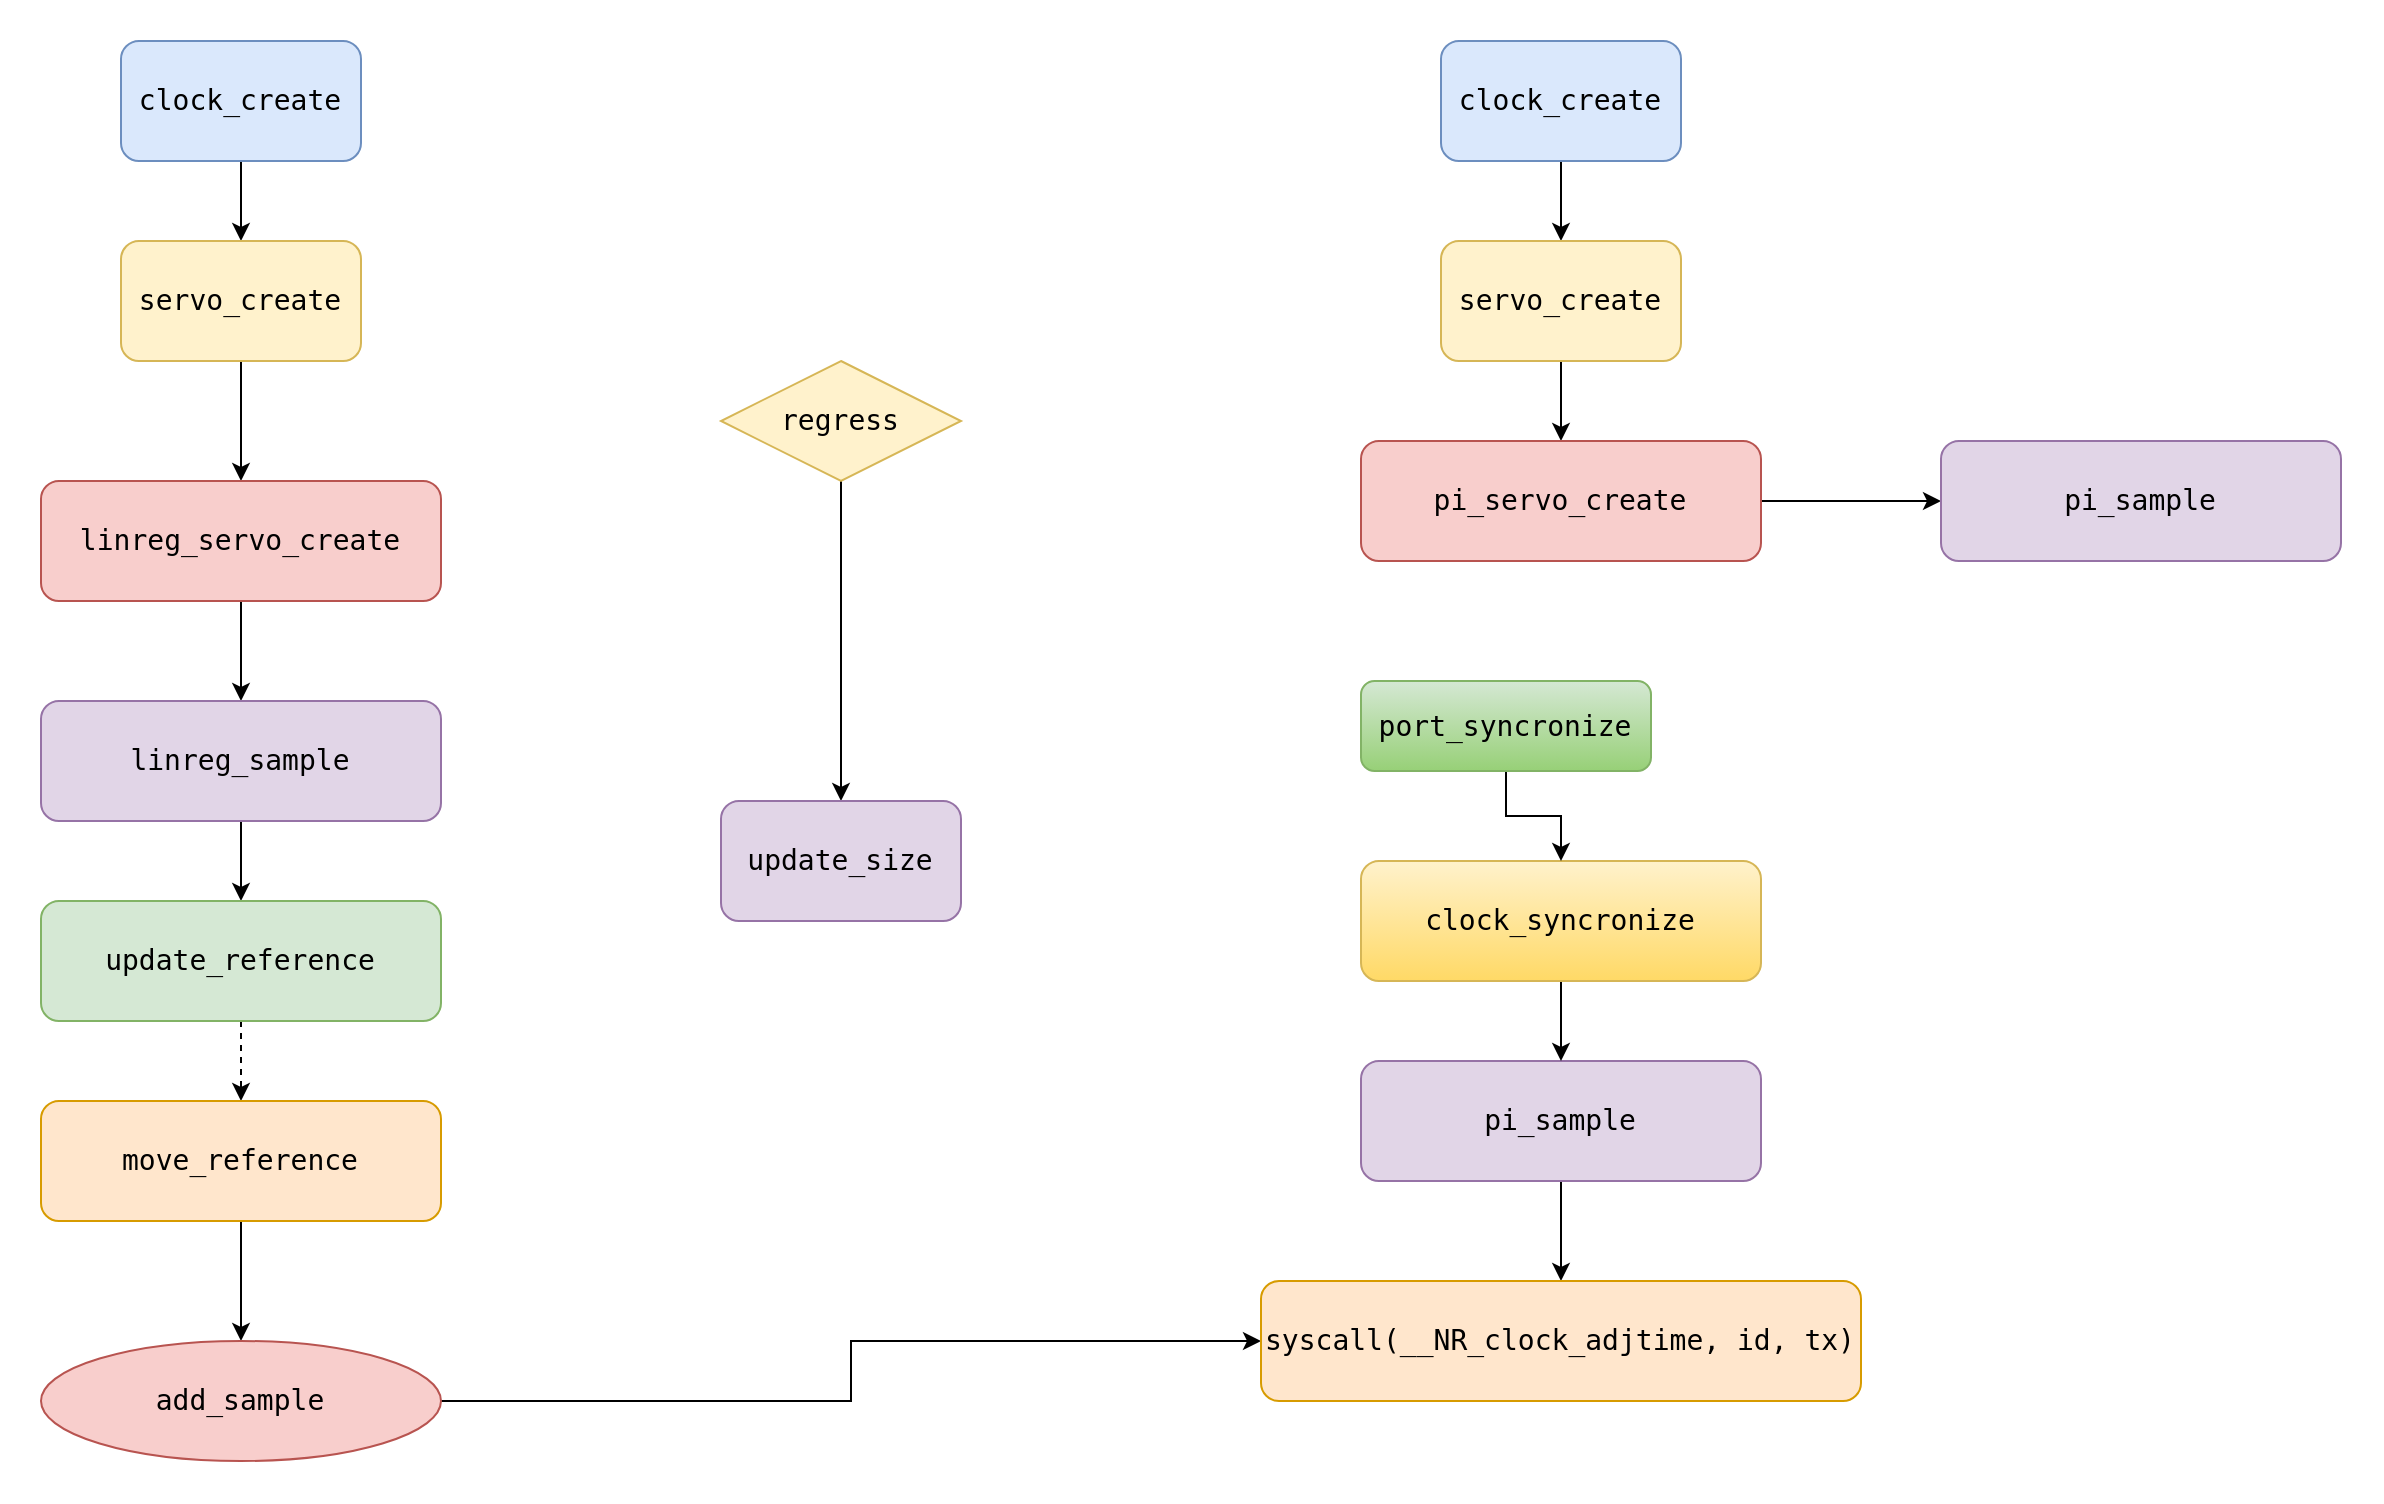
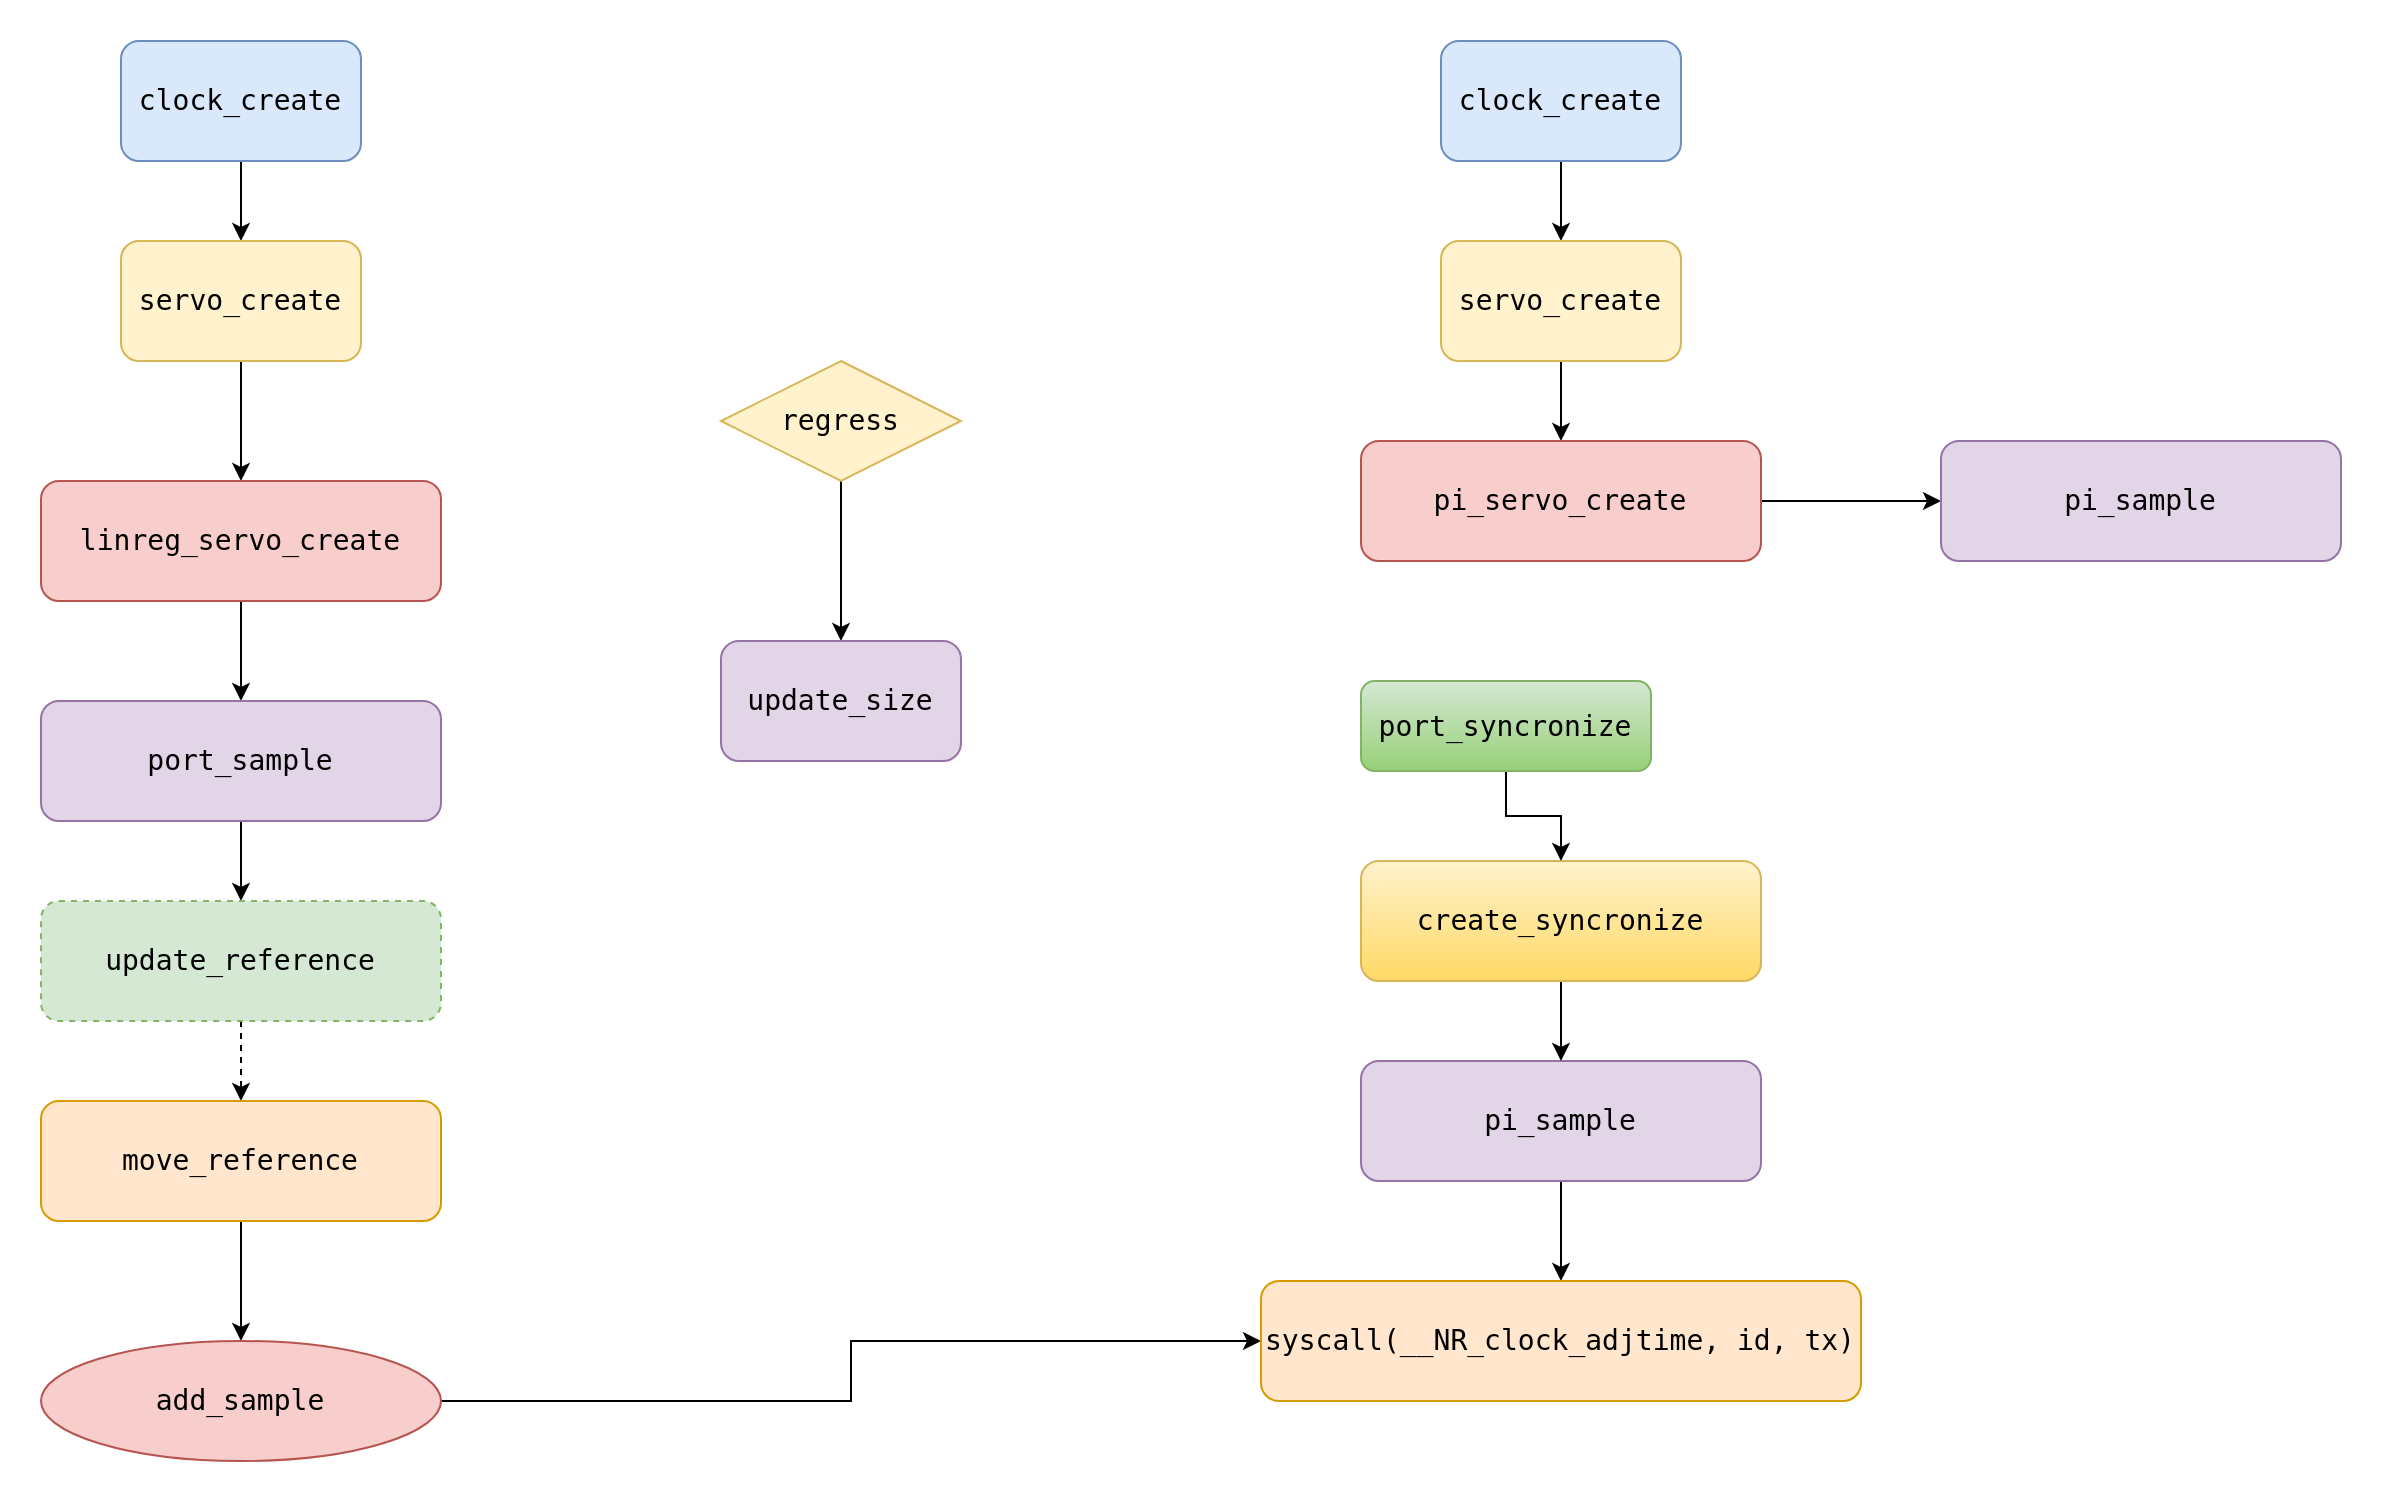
node "linreg_sample": label "linreg_sample" -> "port_sample"
node "update_size": moved (841, 861) -> (841, 701)
node "clock_syncronize": label "clock_syncronize" -> "create_syncronize"
node "update_reference": style solid -> dashed
